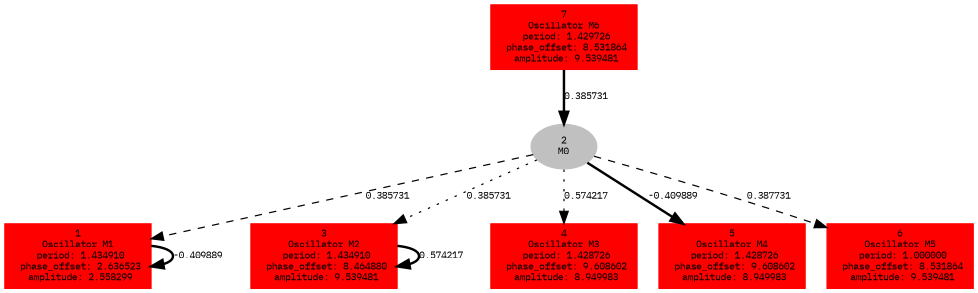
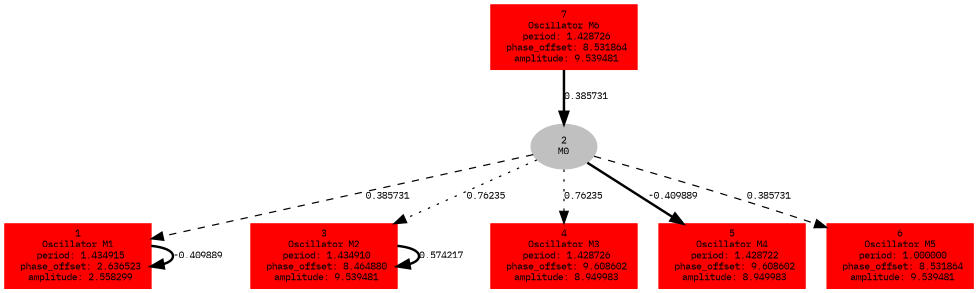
node "7": text "period: 1.429726" -> "period: 1.428726"
edge "2" -> "3": label "0.385731 " -> "0.76235 "
edge "2" -> "4": label "0.574217 " -> "0.76235 "
edge "2" -> "6": label "0.387731 " -> "0.385731 "
node "1": text "period: 1.434910" -> "period: 1.434915"
node "5": text "period: 1.428726" -> "period: 1.428722"
